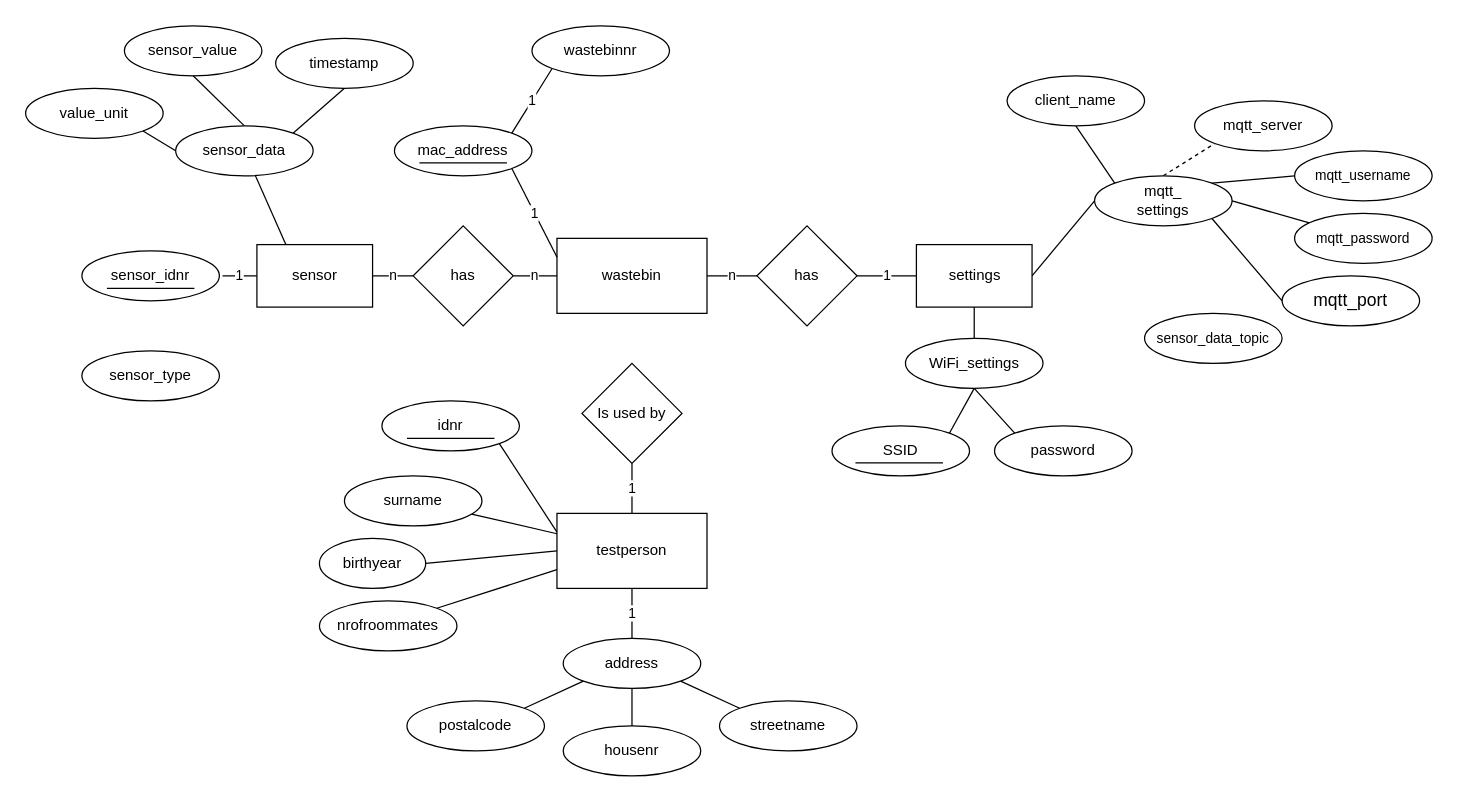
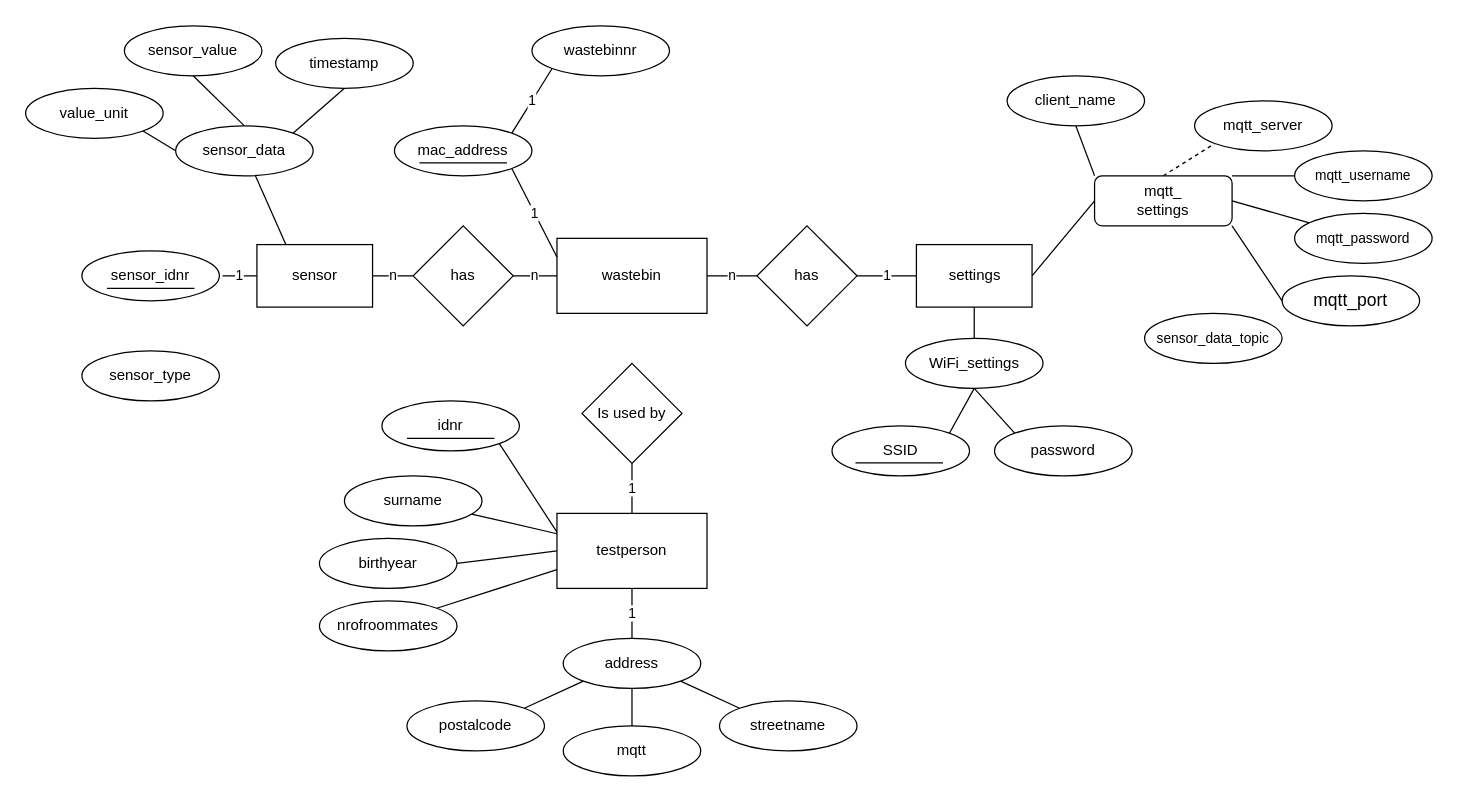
node "mqtt_ settings": shape ellipse -> rounded rectangle
node "birthyear": size 106x50 -> 138x50
node "housenr": label "housenr" -> "mqtt"
